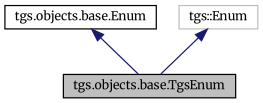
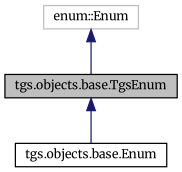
node "tgs::Enum": label "tgs::Enum" -> "enum::Enum"
edge "tgs.objects.base.TgsEnum" -> "tgs.objects.base.Enum": reversed
